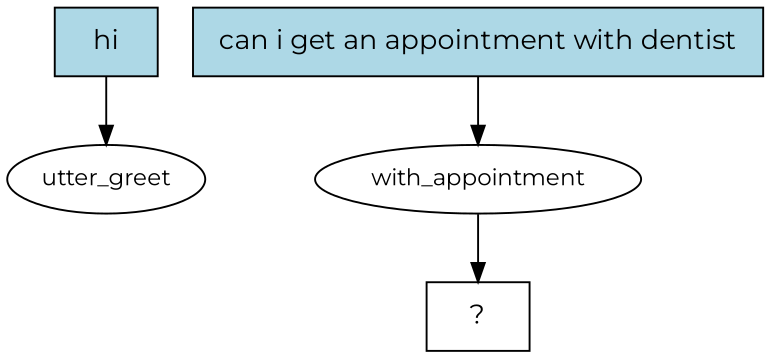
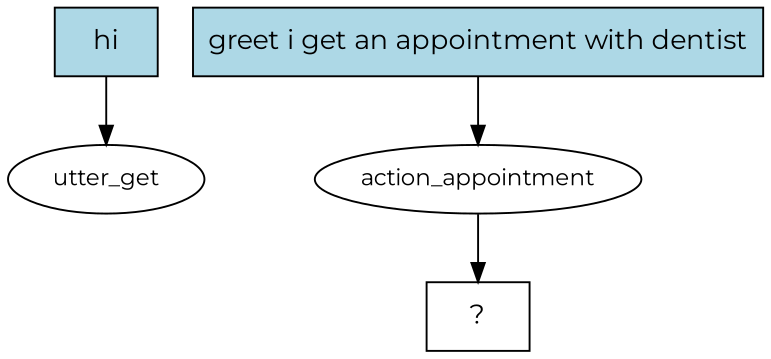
node "can i get an appointment with dentist": label "can i get an appointment with dentist" -> "greet i get an appointment with dentist"
node "utter_greet": label "utter_greet" -> "utter_get"
node "with_appointment": label "with_appointment" -> "action_appointment"
